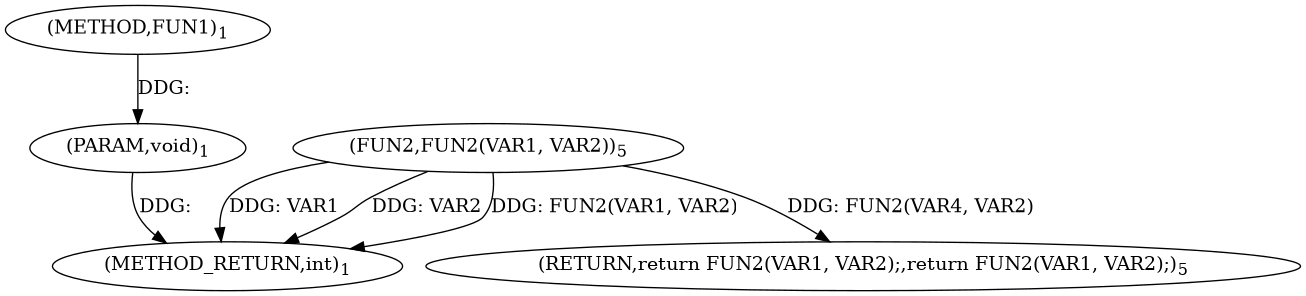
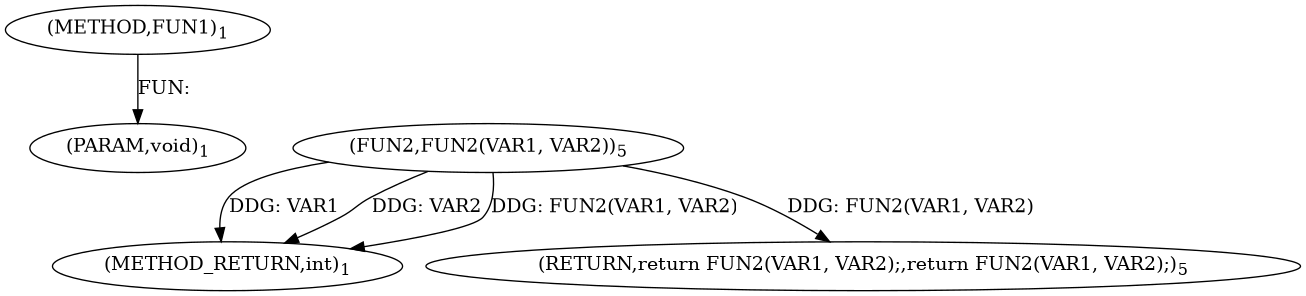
edge "(METHOD,FUN1)" -> "(PARAM,void)": label "DDG: " -> "FUN: "
edge "(FUN2,FUN2(VAR1, VAR2))" -> "(RETURN,return FUN2(VAR1, VAR2);,return FUN2(VAR1, VAR2);)": label "DDG: FUN2(VAR4, VAR2)" -> "DDG: FUN2(VAR1, VAR2)"
edge "(PARAM,void)" -> "(METHOD_RETURN,int)": removed, label "DDG:"
